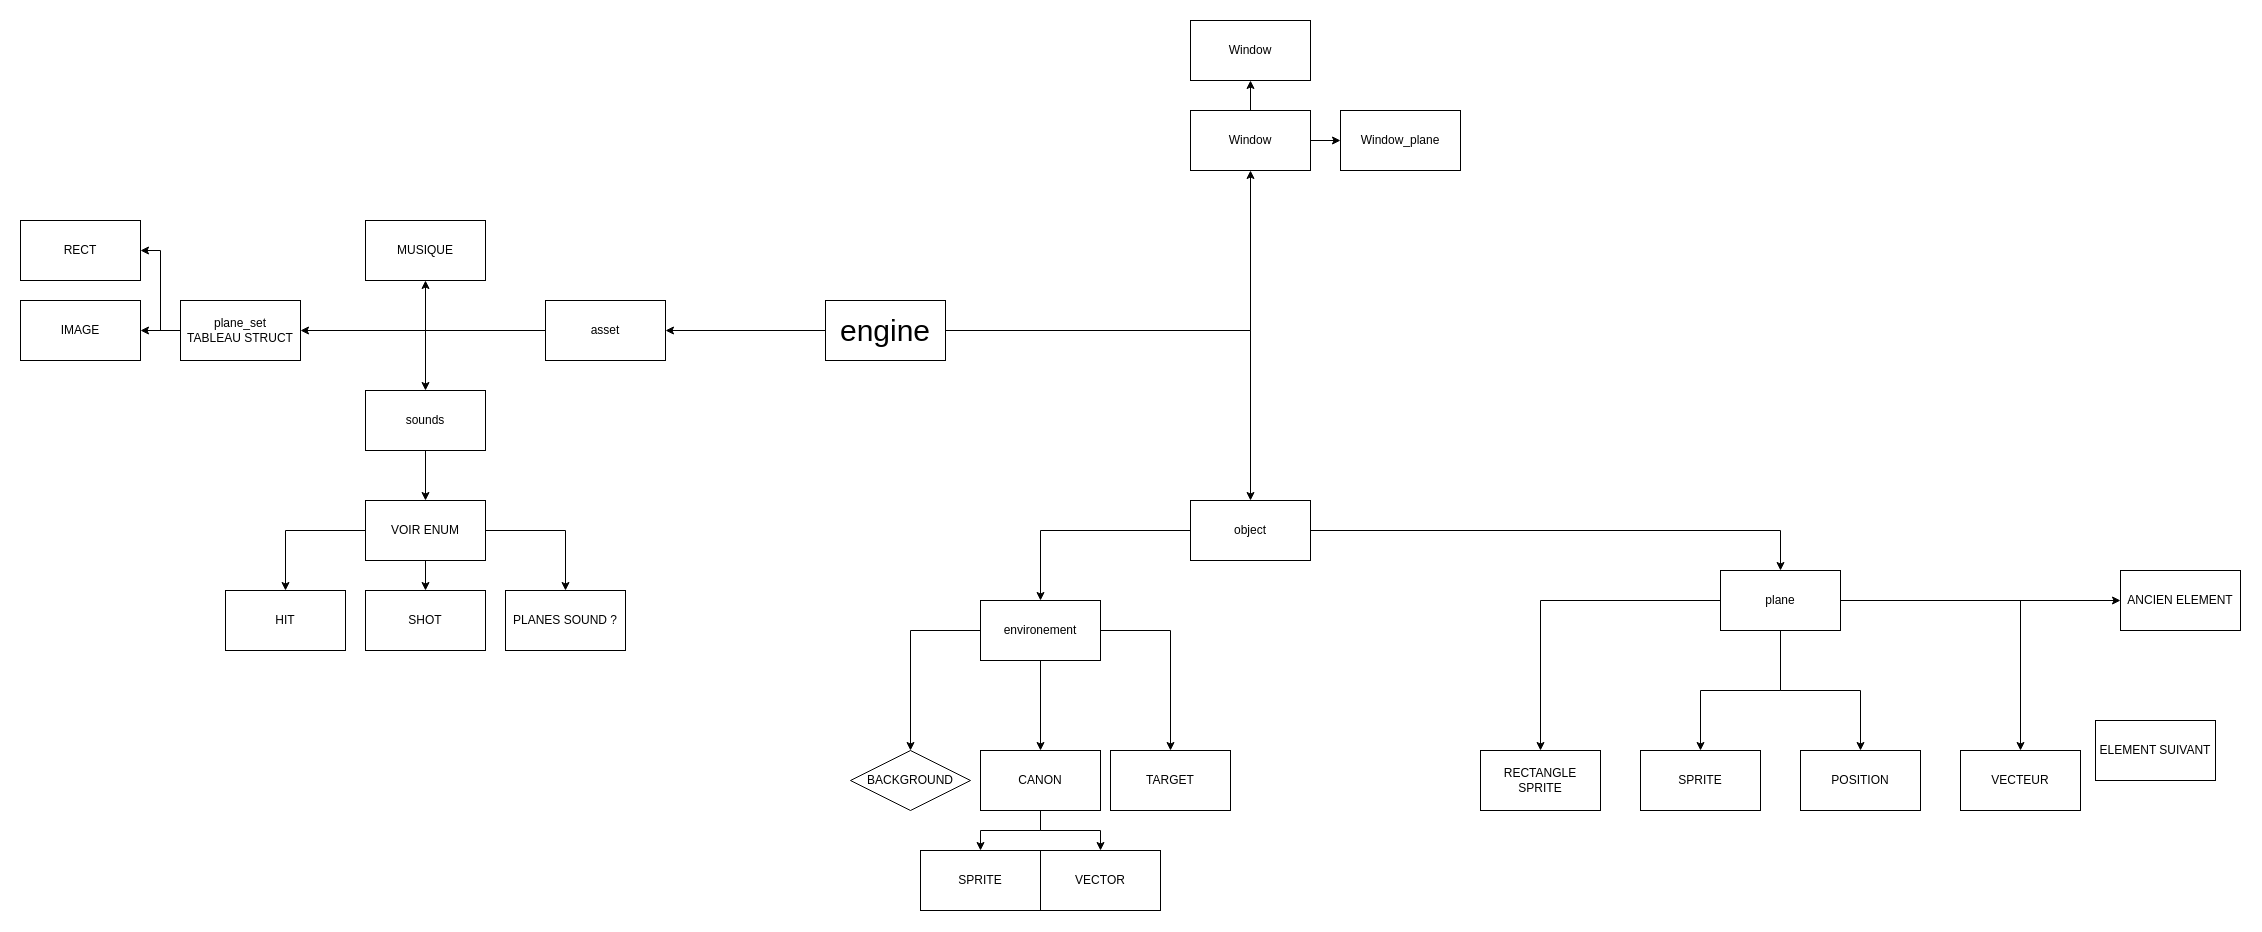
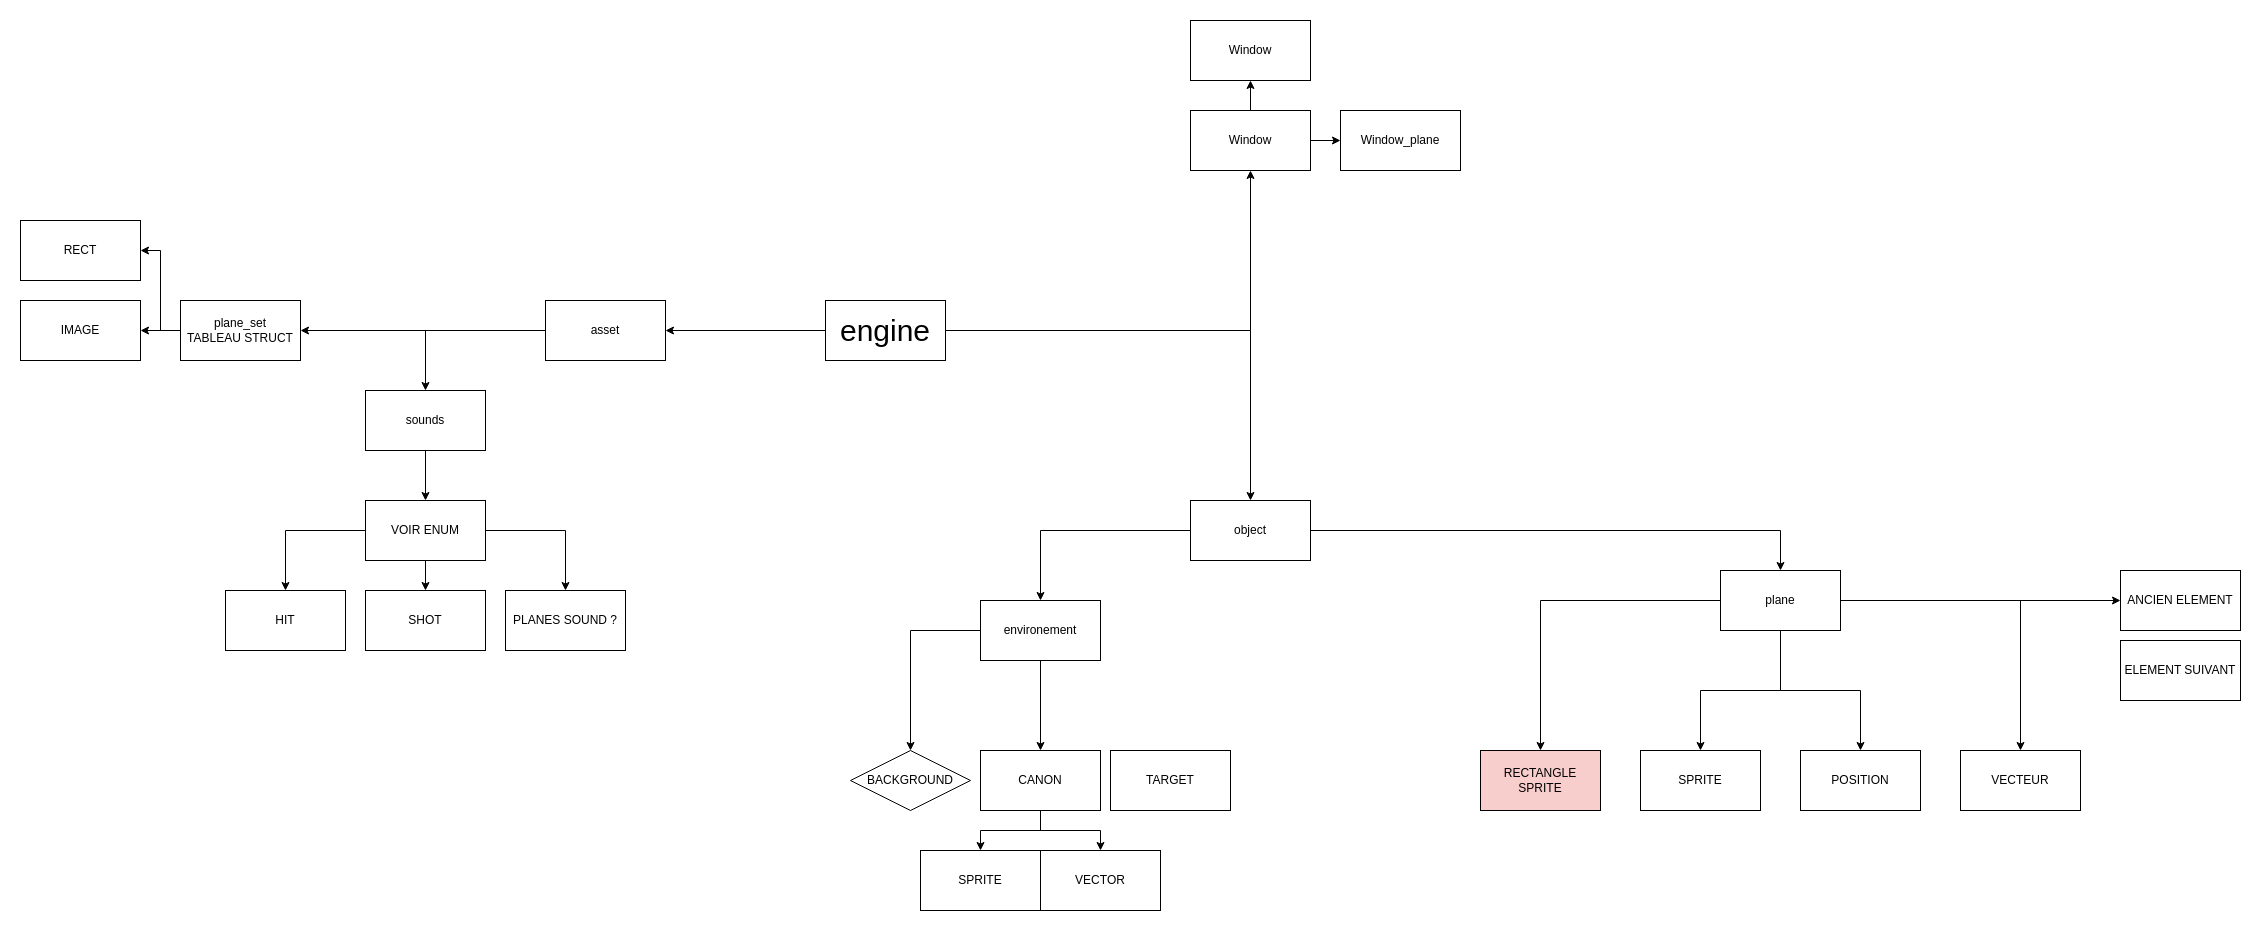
node "MUSIQUE": removed
edge "asset" -> "MUSIQUE": removed
edge "environement" -> "TARGET": removed
node "ELEMENT SUIVANT": moved (2156, 751) -> (2181, 671)
node "RECTANGLE SPRITE": fillcolor #ffffff -> #f8cecc
